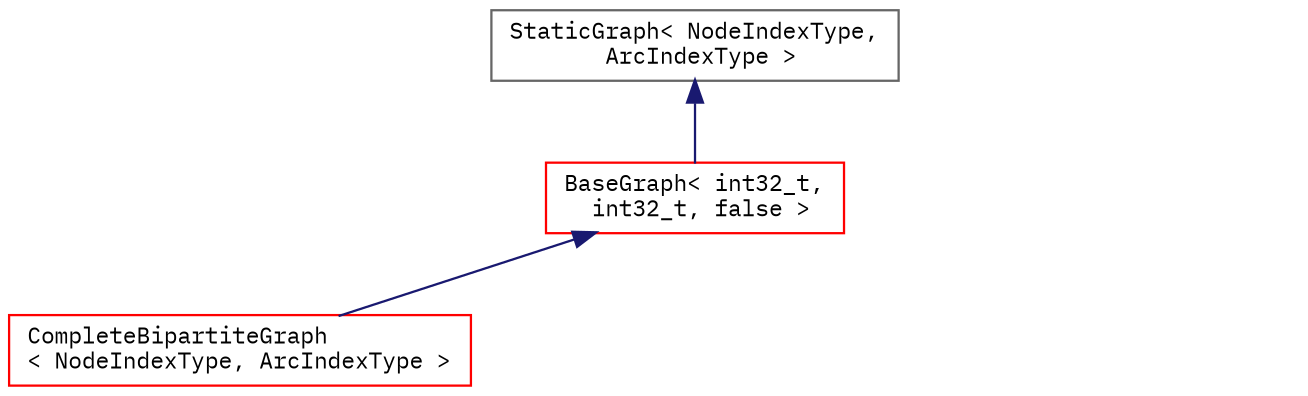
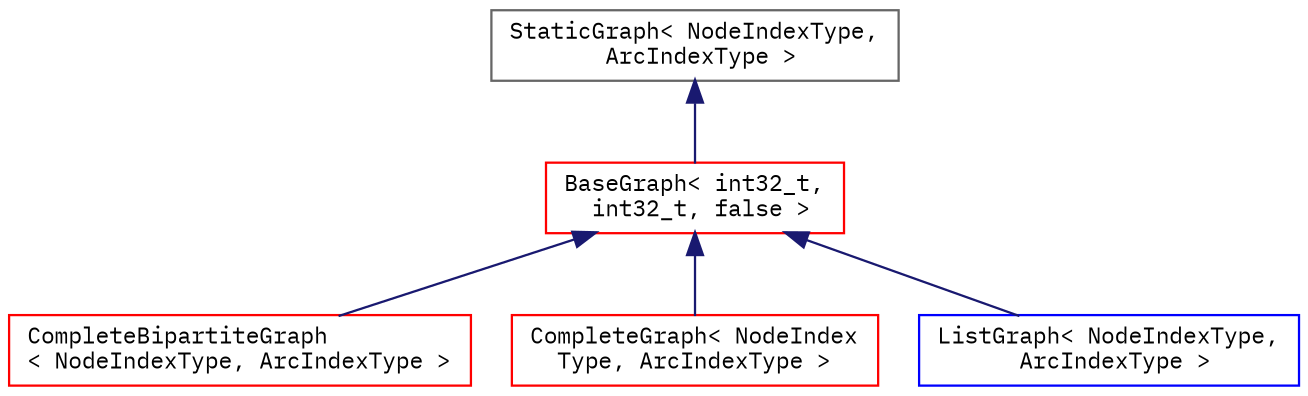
node "CompleteGraph< NodeIndex Type, ArcIndexType >": added
node "ListGraph< NodeIndexType, ArcIndexType >": added
